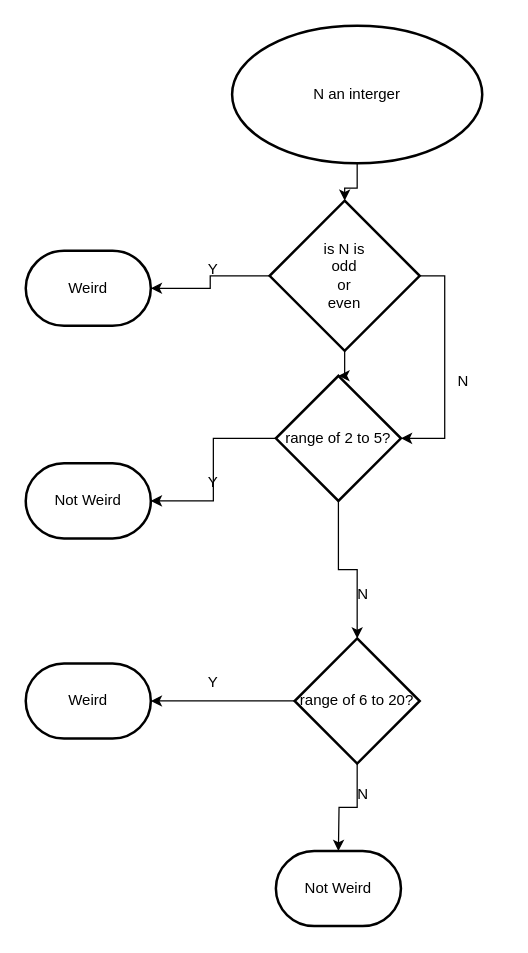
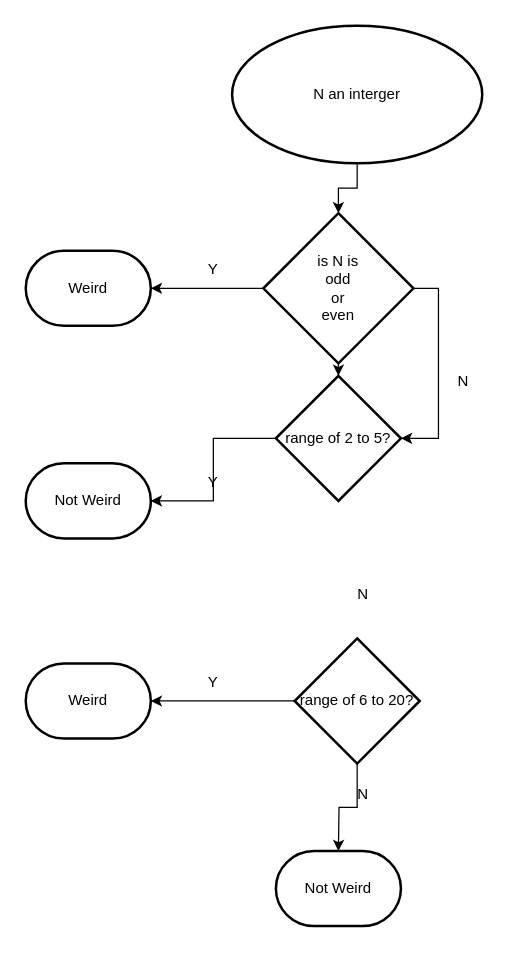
node "is N is odd or even": moved (344, 276) -> (338, 288)
edge "range of 2 to 5?" -> "range of 6 to 20?": removed
